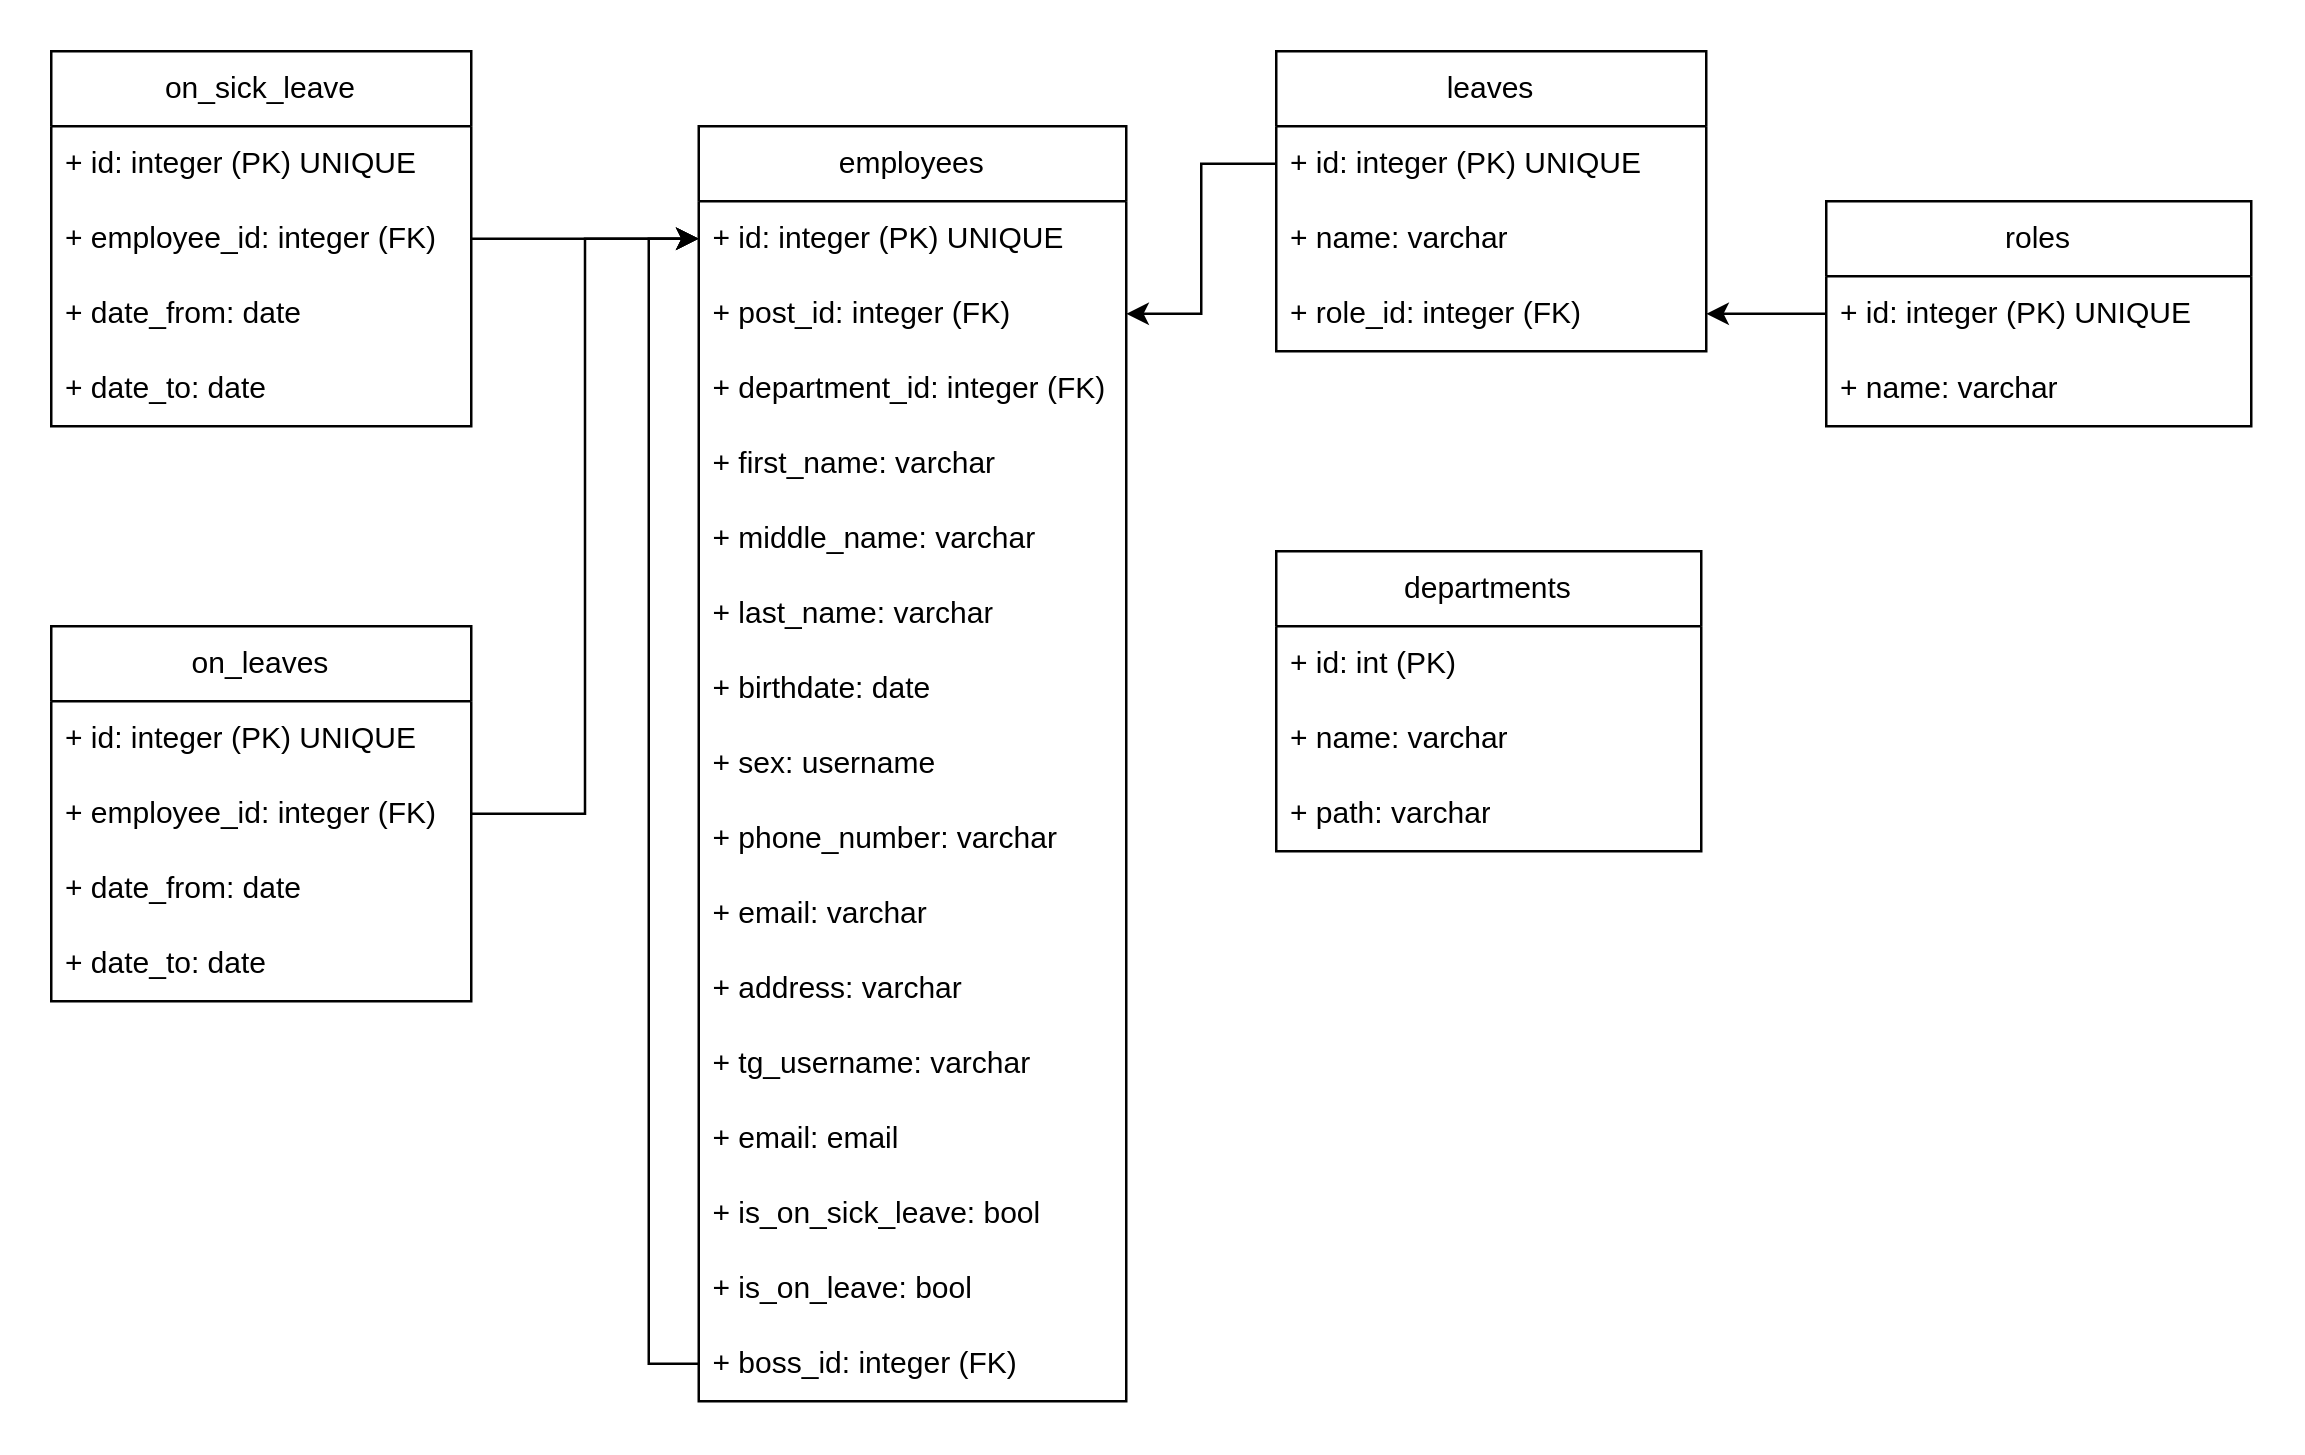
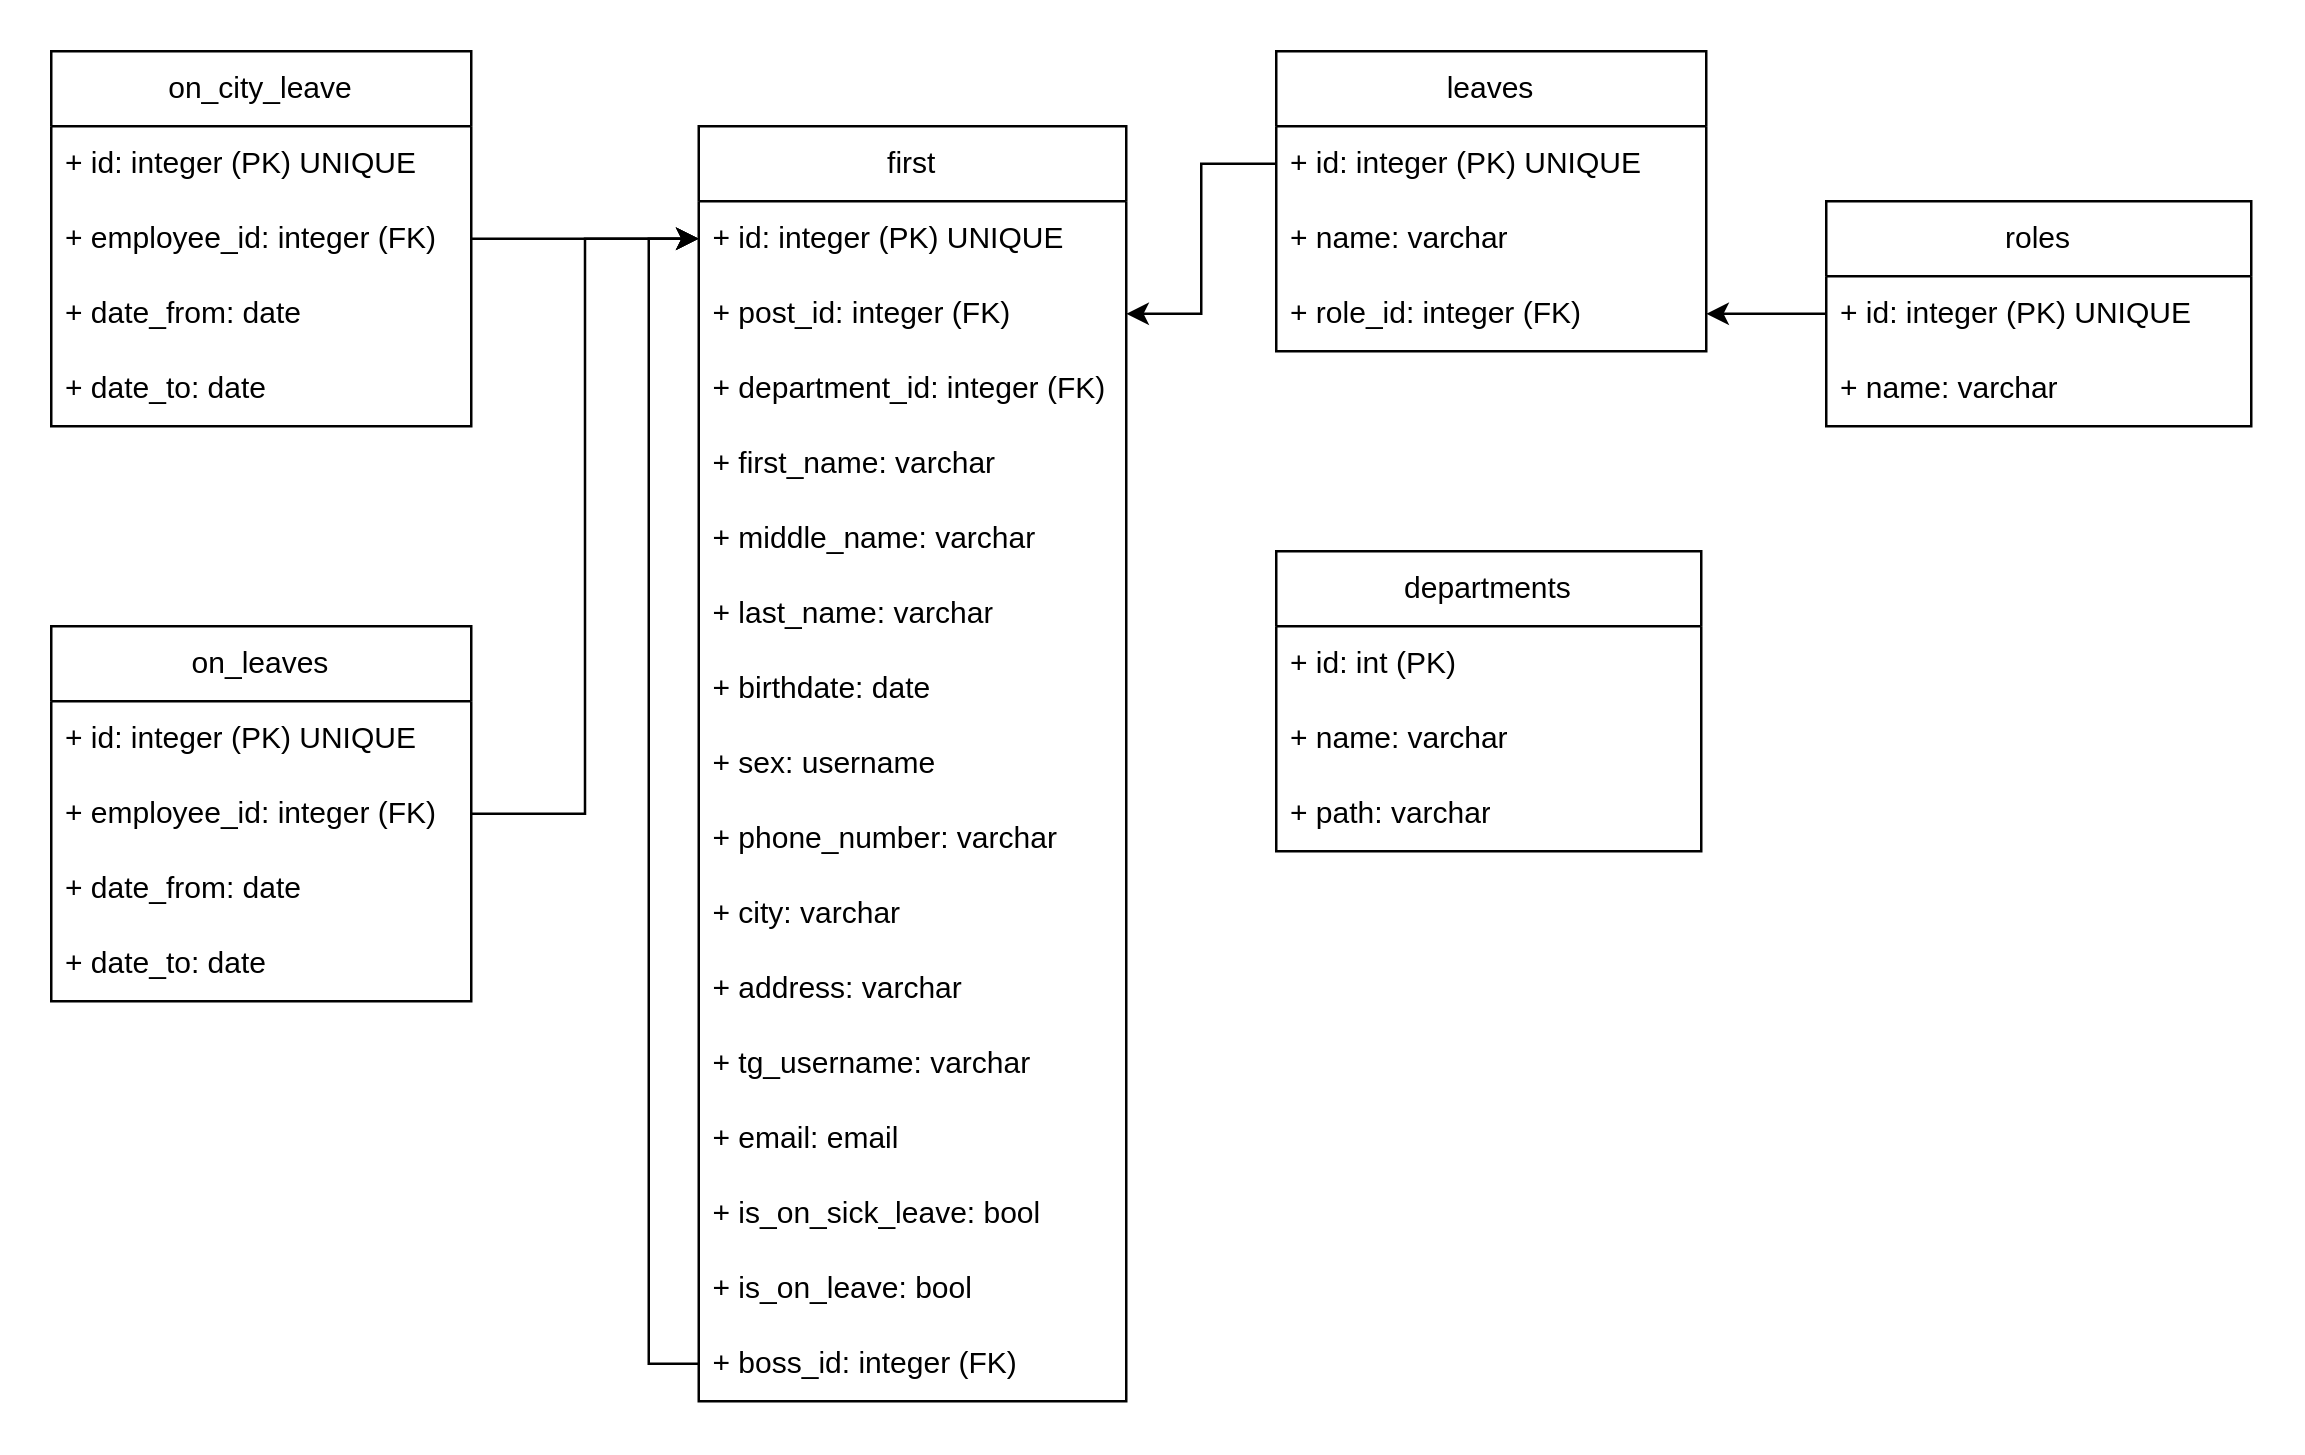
node "on_sick_leave": label "on_sick_leave" -> "on_city_leave"
node "employees": label "employees" -> "first"
node "+ email: varchar": label "+ email: varchar" -> "+ city: varchar"
